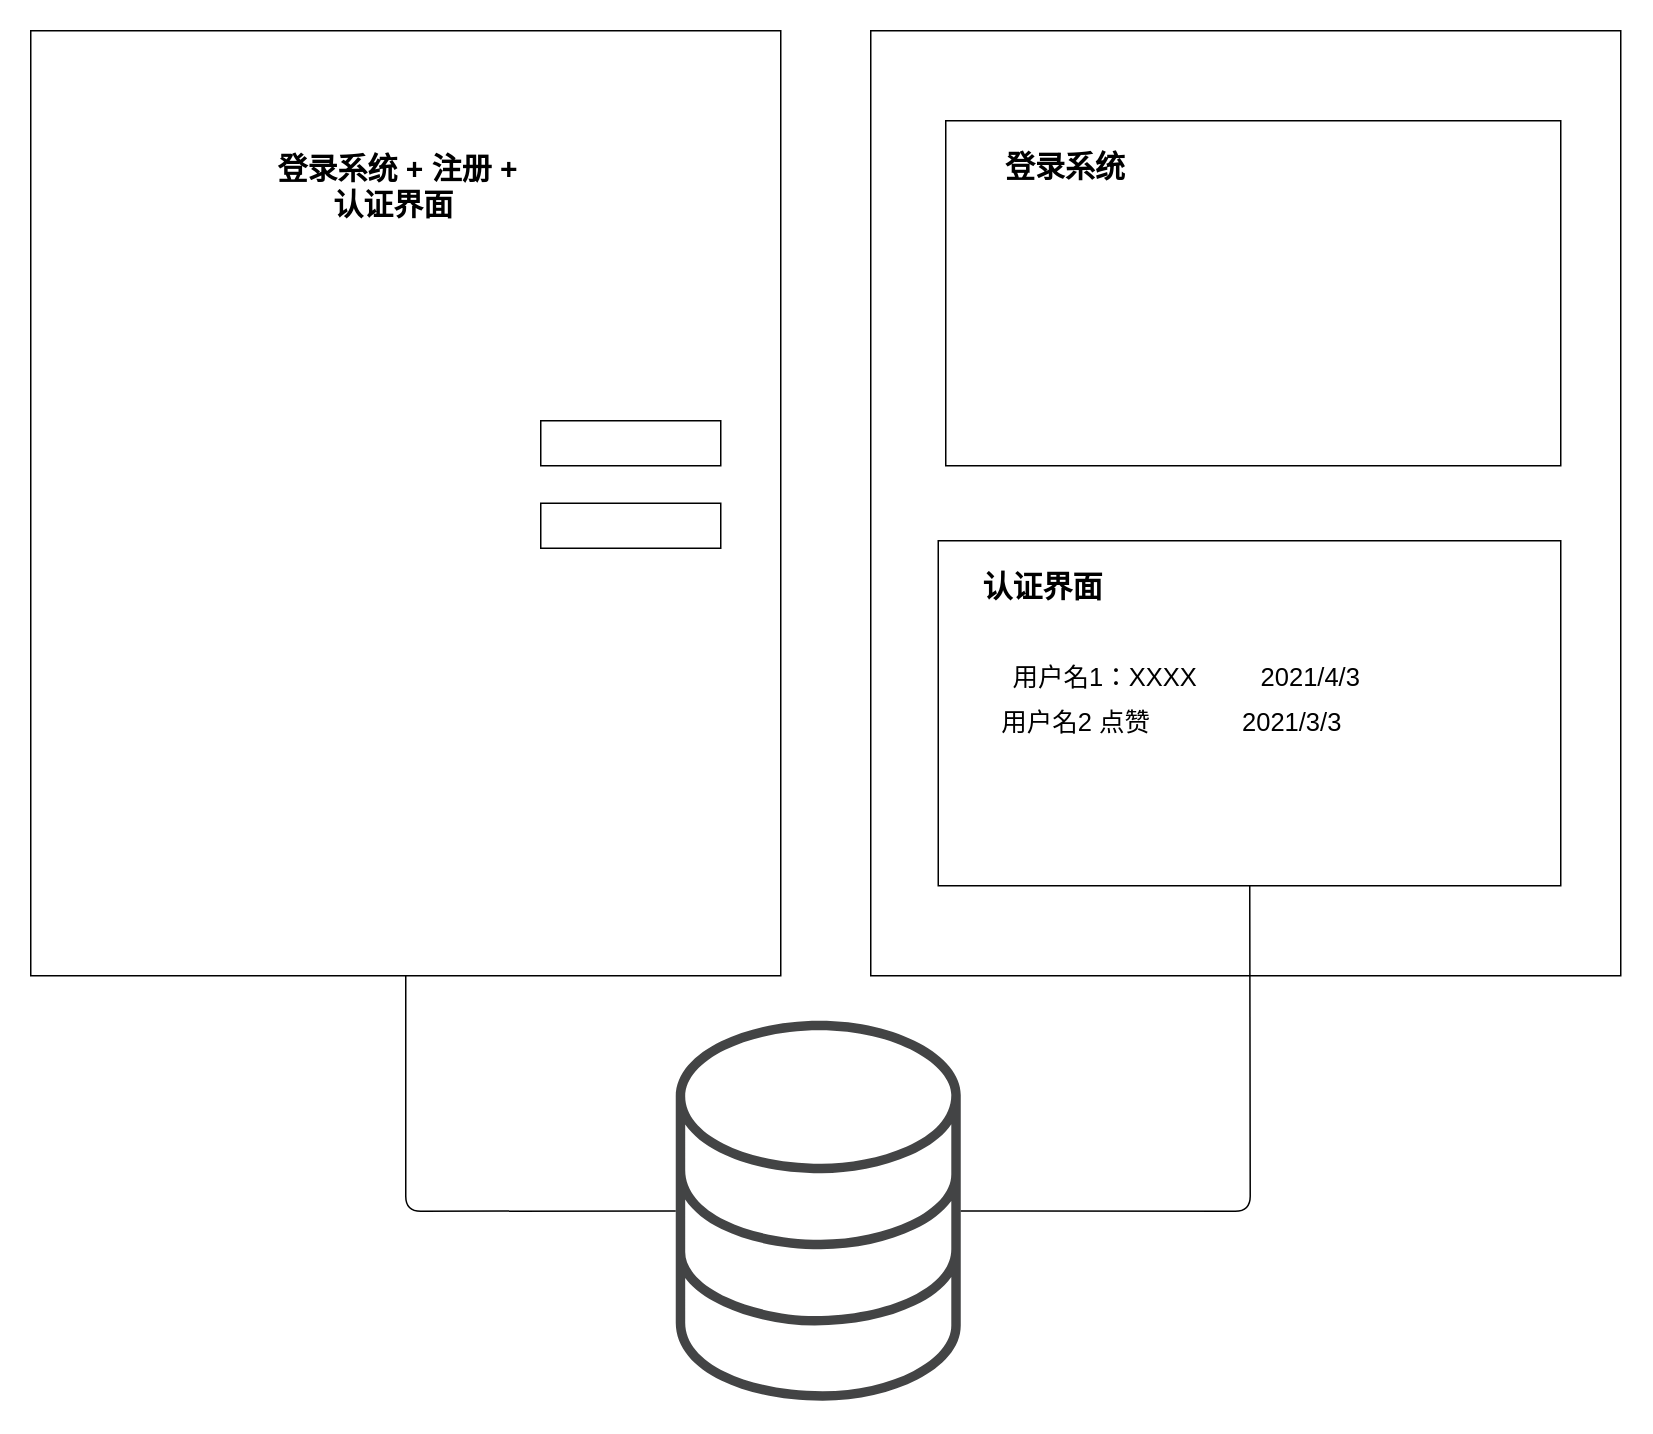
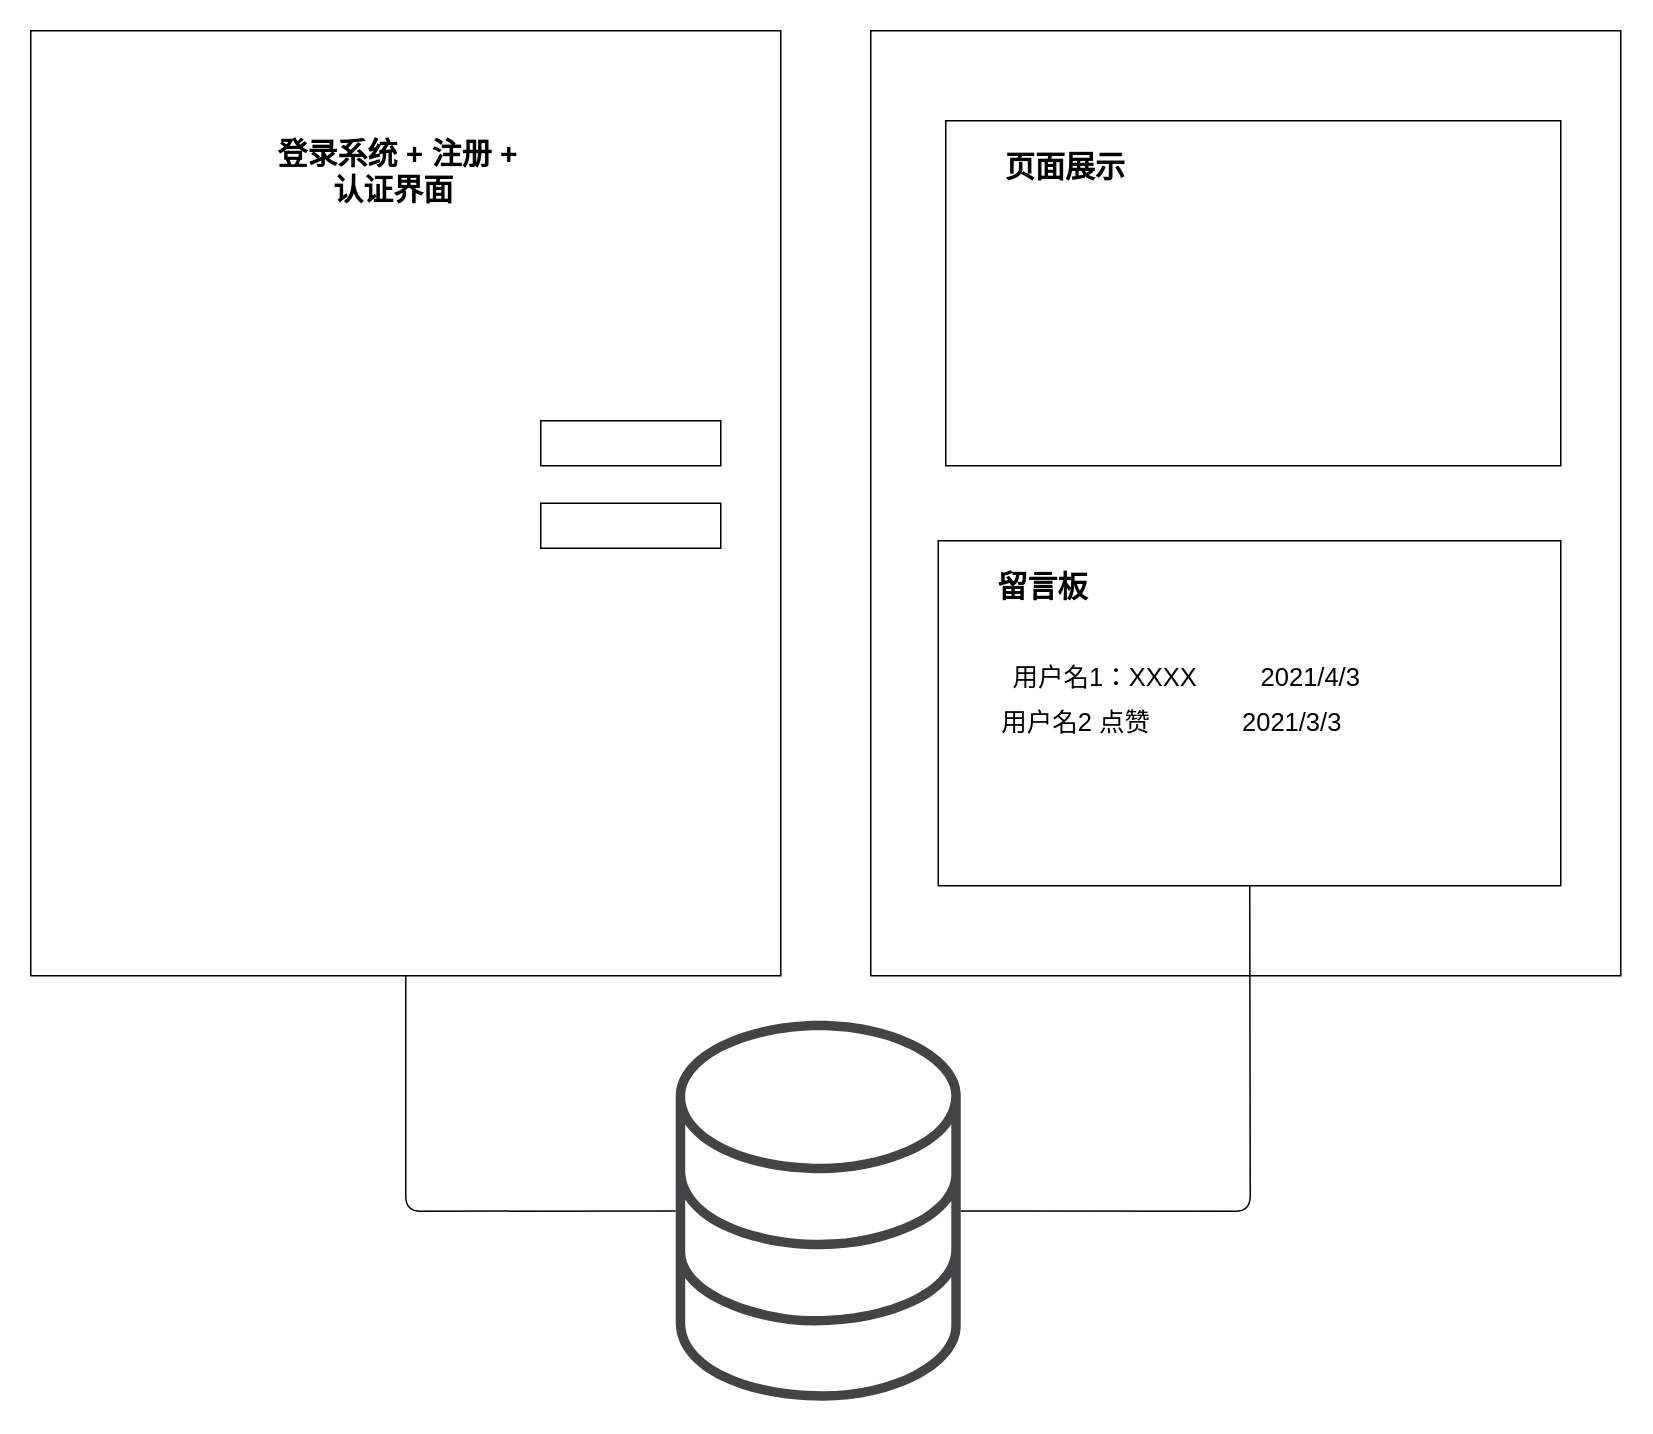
node "登录系统": label "登录系统" -> "页面展示"
node "登录系统 + 注册 + 认证界面": moved (398, 203) -> (398, 188)
node "认证界面": label "认证界面" -> "留言板"
